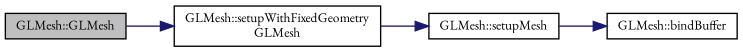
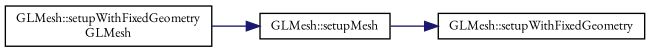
node "GLMesh::GLMesh": removed
node "GLMesh::bindBuffer": label "GLMesh::bindBuffer" -> "GLMesh::setupWithFixedGeometry"
